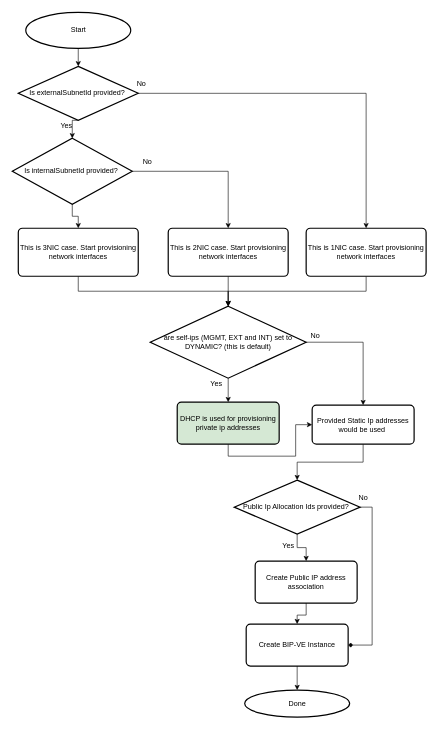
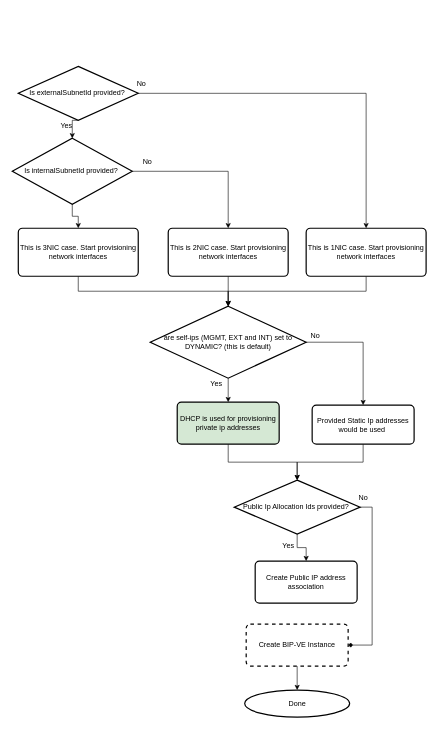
node "Start": removed
edge "Start" -> "Is externalSubnetId provided?": removed
edge "DHCP is used for provisioning private ip addresses" -> "Provided Static Ip addresses would be used": now "DHCP is used for provisioning private ip addresses" -> "Public Ip Allocation Ids provided?"
edge "Create Public IP address association" -> "Create BIP-VE Instance": removed
node "Create BIP-VE Instance": style solid -> dashed
